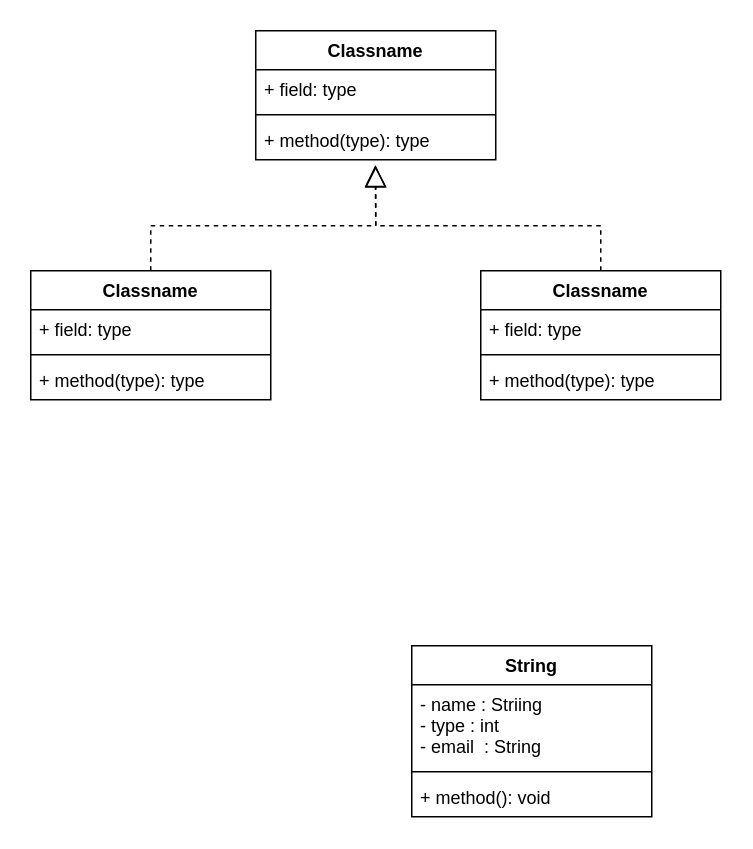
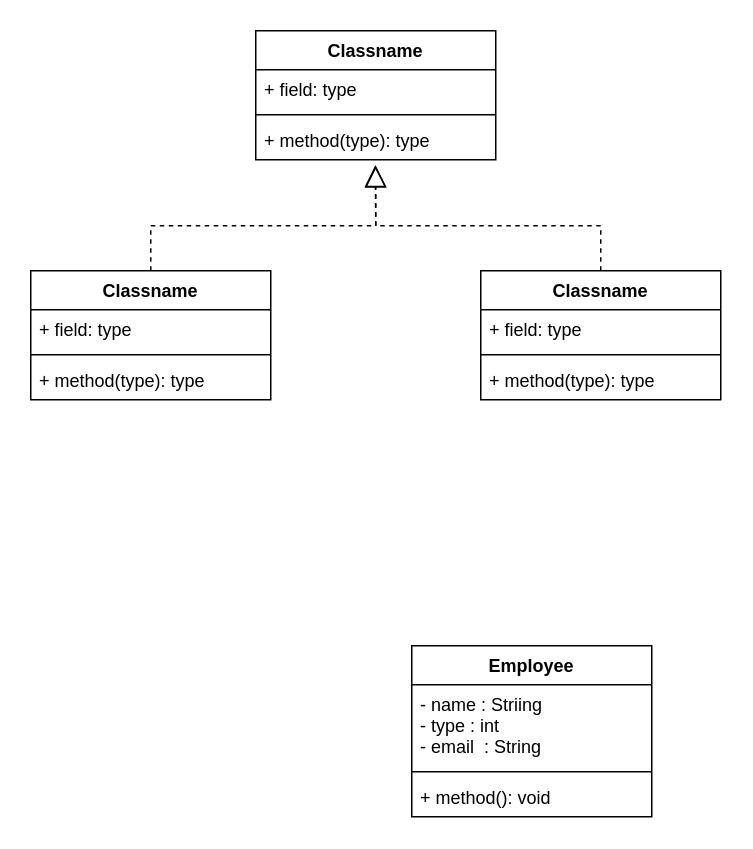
node "String": label "String" -> "Employee"
